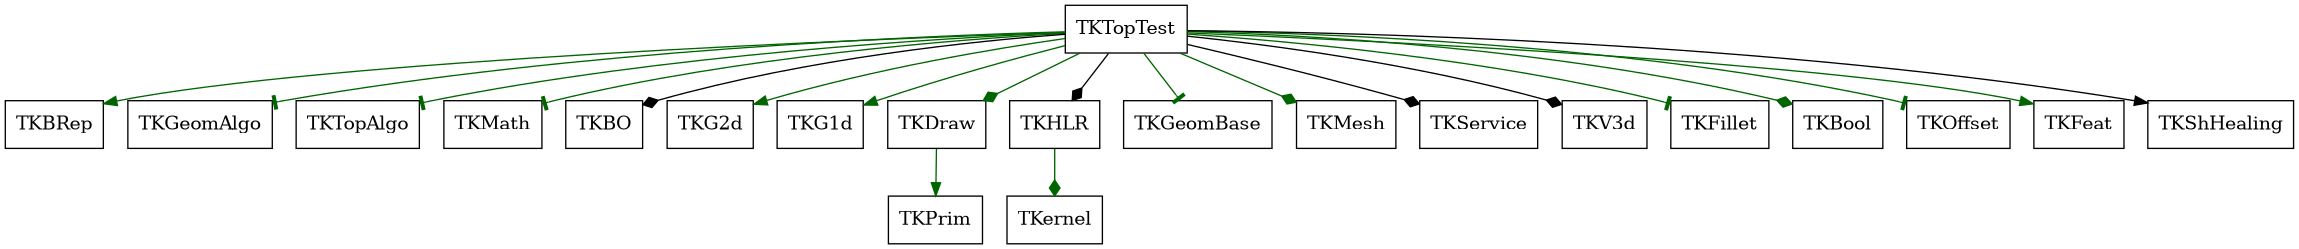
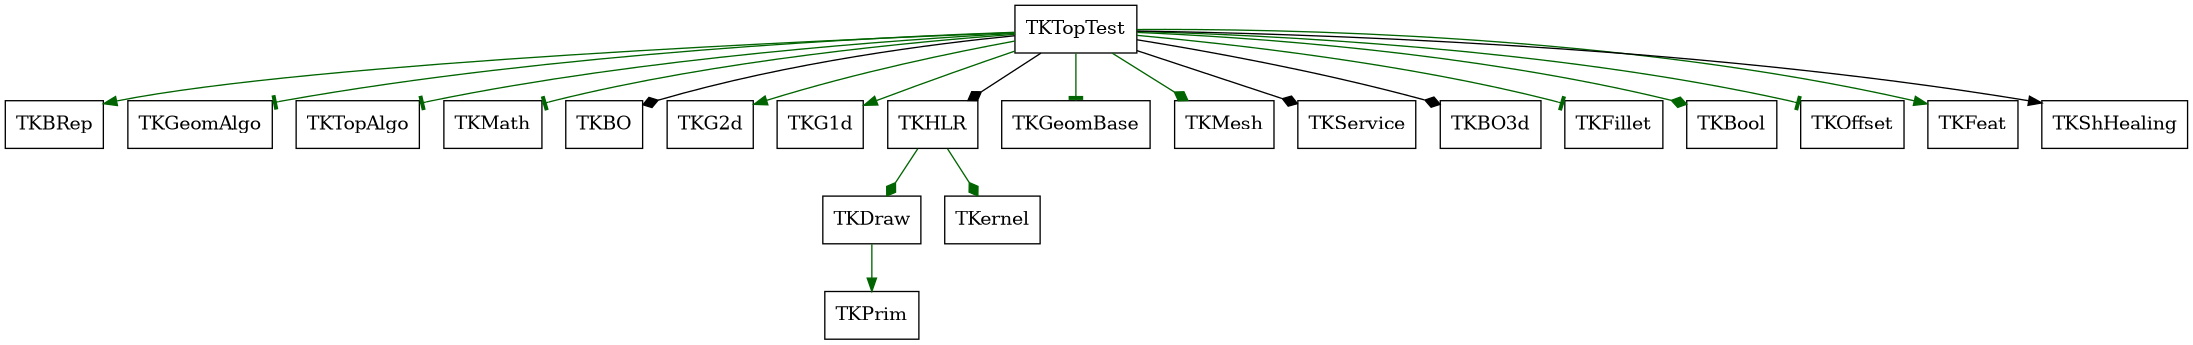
edge "TKTopTest" -> "TKDraw": now "TKHLR" -> "TKDraw"
node "TKV3d": label "TKV3d" -> "TKBO3d"
